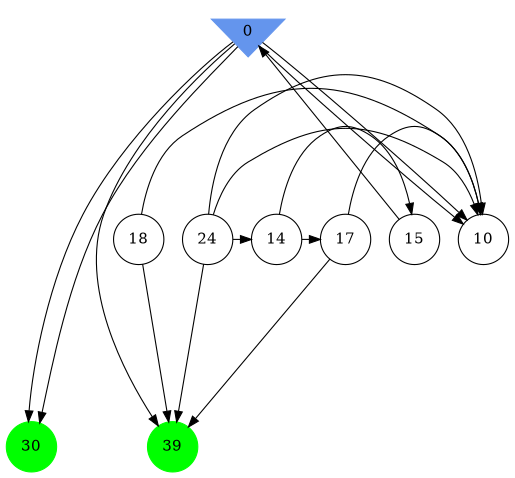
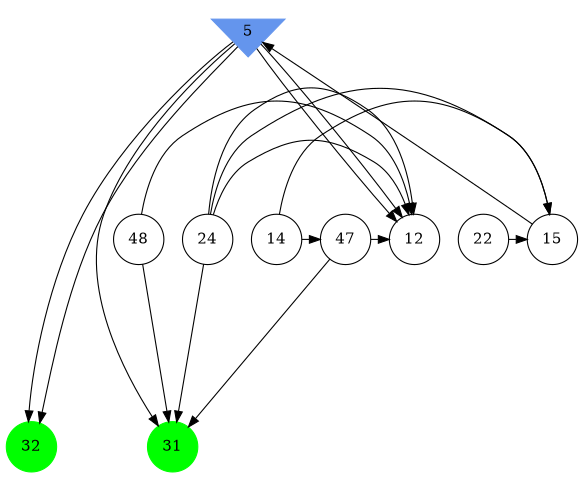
node "0": label "0" -> "5"
node "18": label "18" -> "48"
edge "24" -> "14": now "24" -> "15"
node "17": label "17" -> "47"
node "22": added
node "10": label "10" -> "12"
node "30": label "30" -> "32"
node "39": label "39" -> "31"
